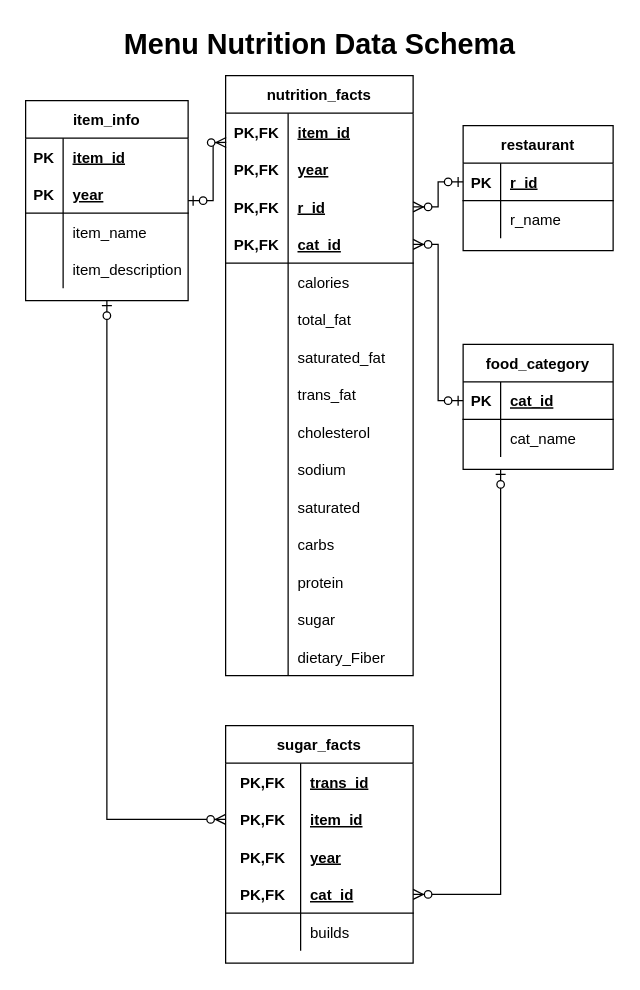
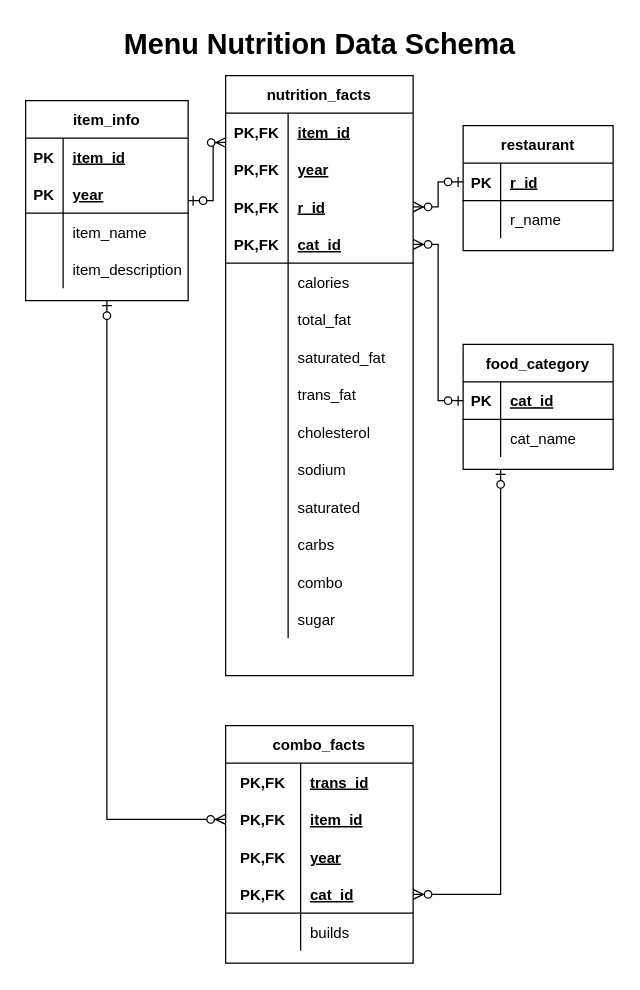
node "protein": label "protein" -> "combo"
node "dietary_Fiber": removed
node "sugar_facts": label "sugar_facts" -> "combo_facts"
